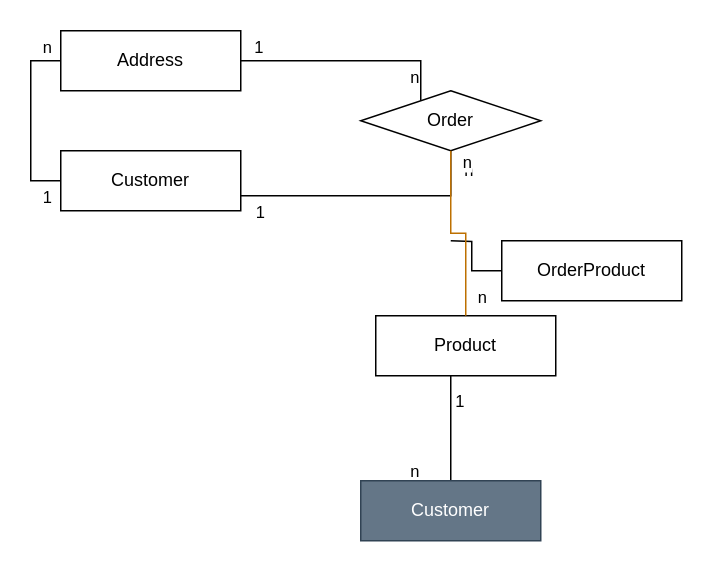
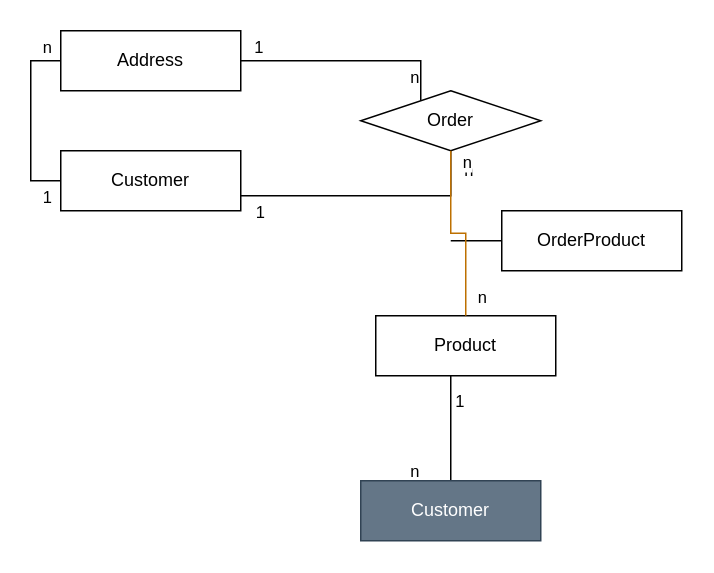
node "OrderProduct": moved (592, 271) -> (592, 241)
